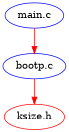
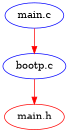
node "ksize.h": label "ksize.h" -> "main.h"
